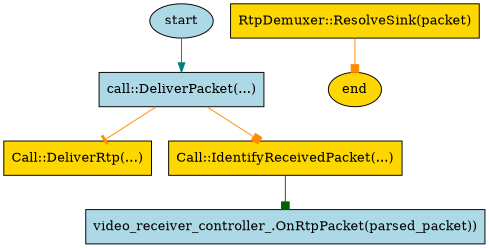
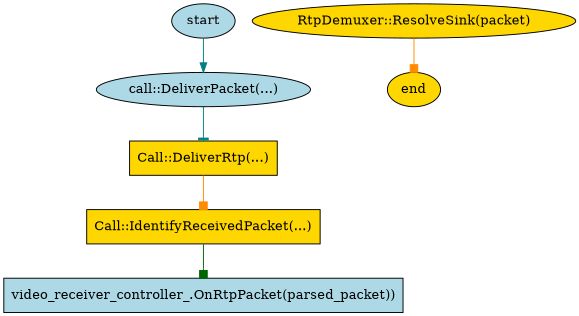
node "RtpDemuxer::ResolveSink(packet)": shape box -> ellipse
node "call::DeliverPacket(...)": shape box -> ellipse
edge "call::DeliverPacket(...)" -> "Call::IdentifyReceivedPacket(...)": now "Call::DeliverRtp(...)" -> "Call::IdentifyReceivedPacket(...)"
edge "call::DeliverPacket(...)" -> "Call::DeliverRtp(...)": color darkorange -> teal
